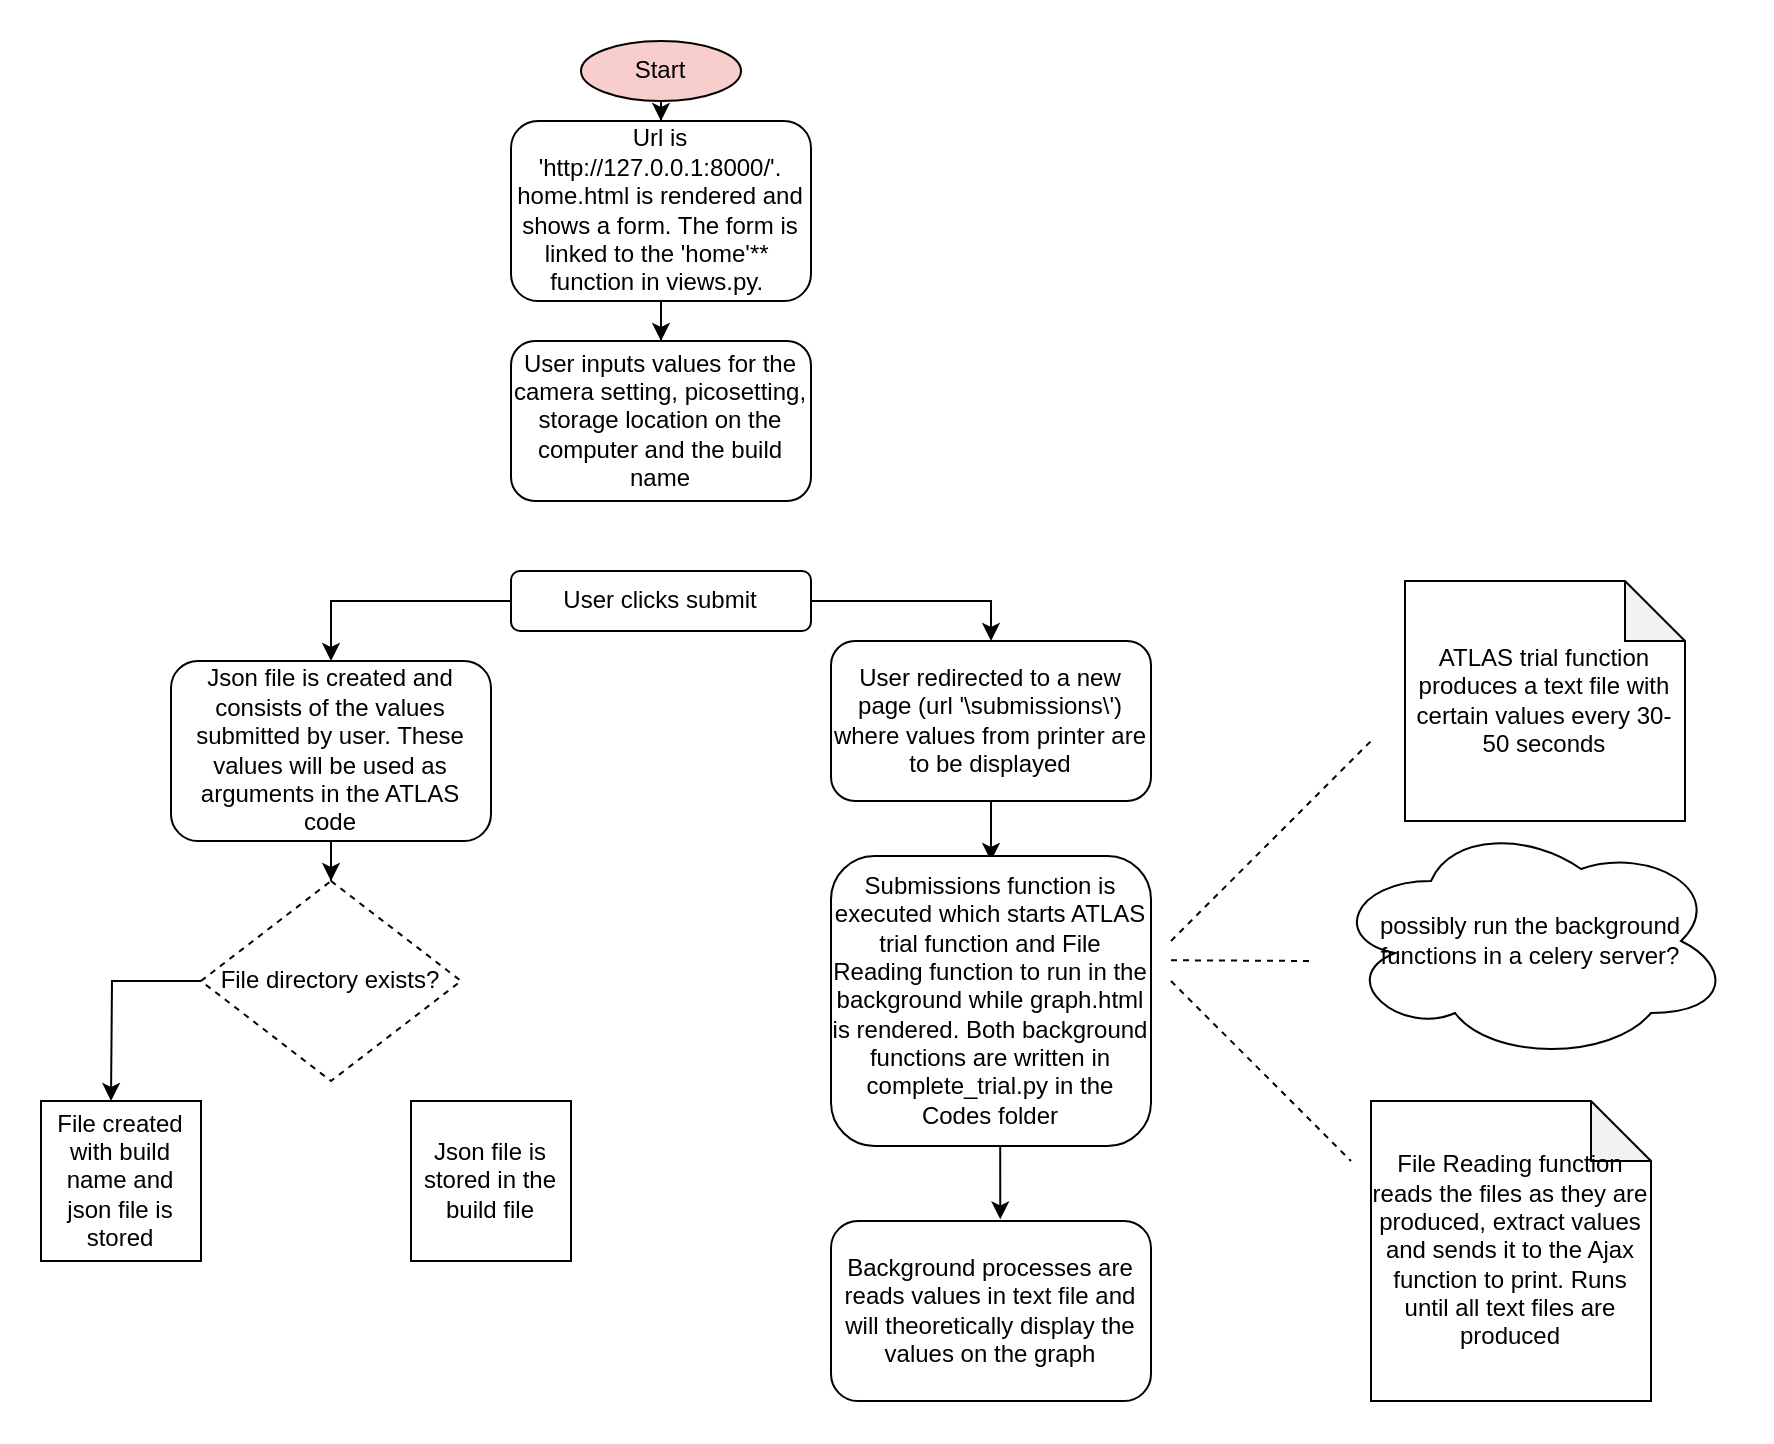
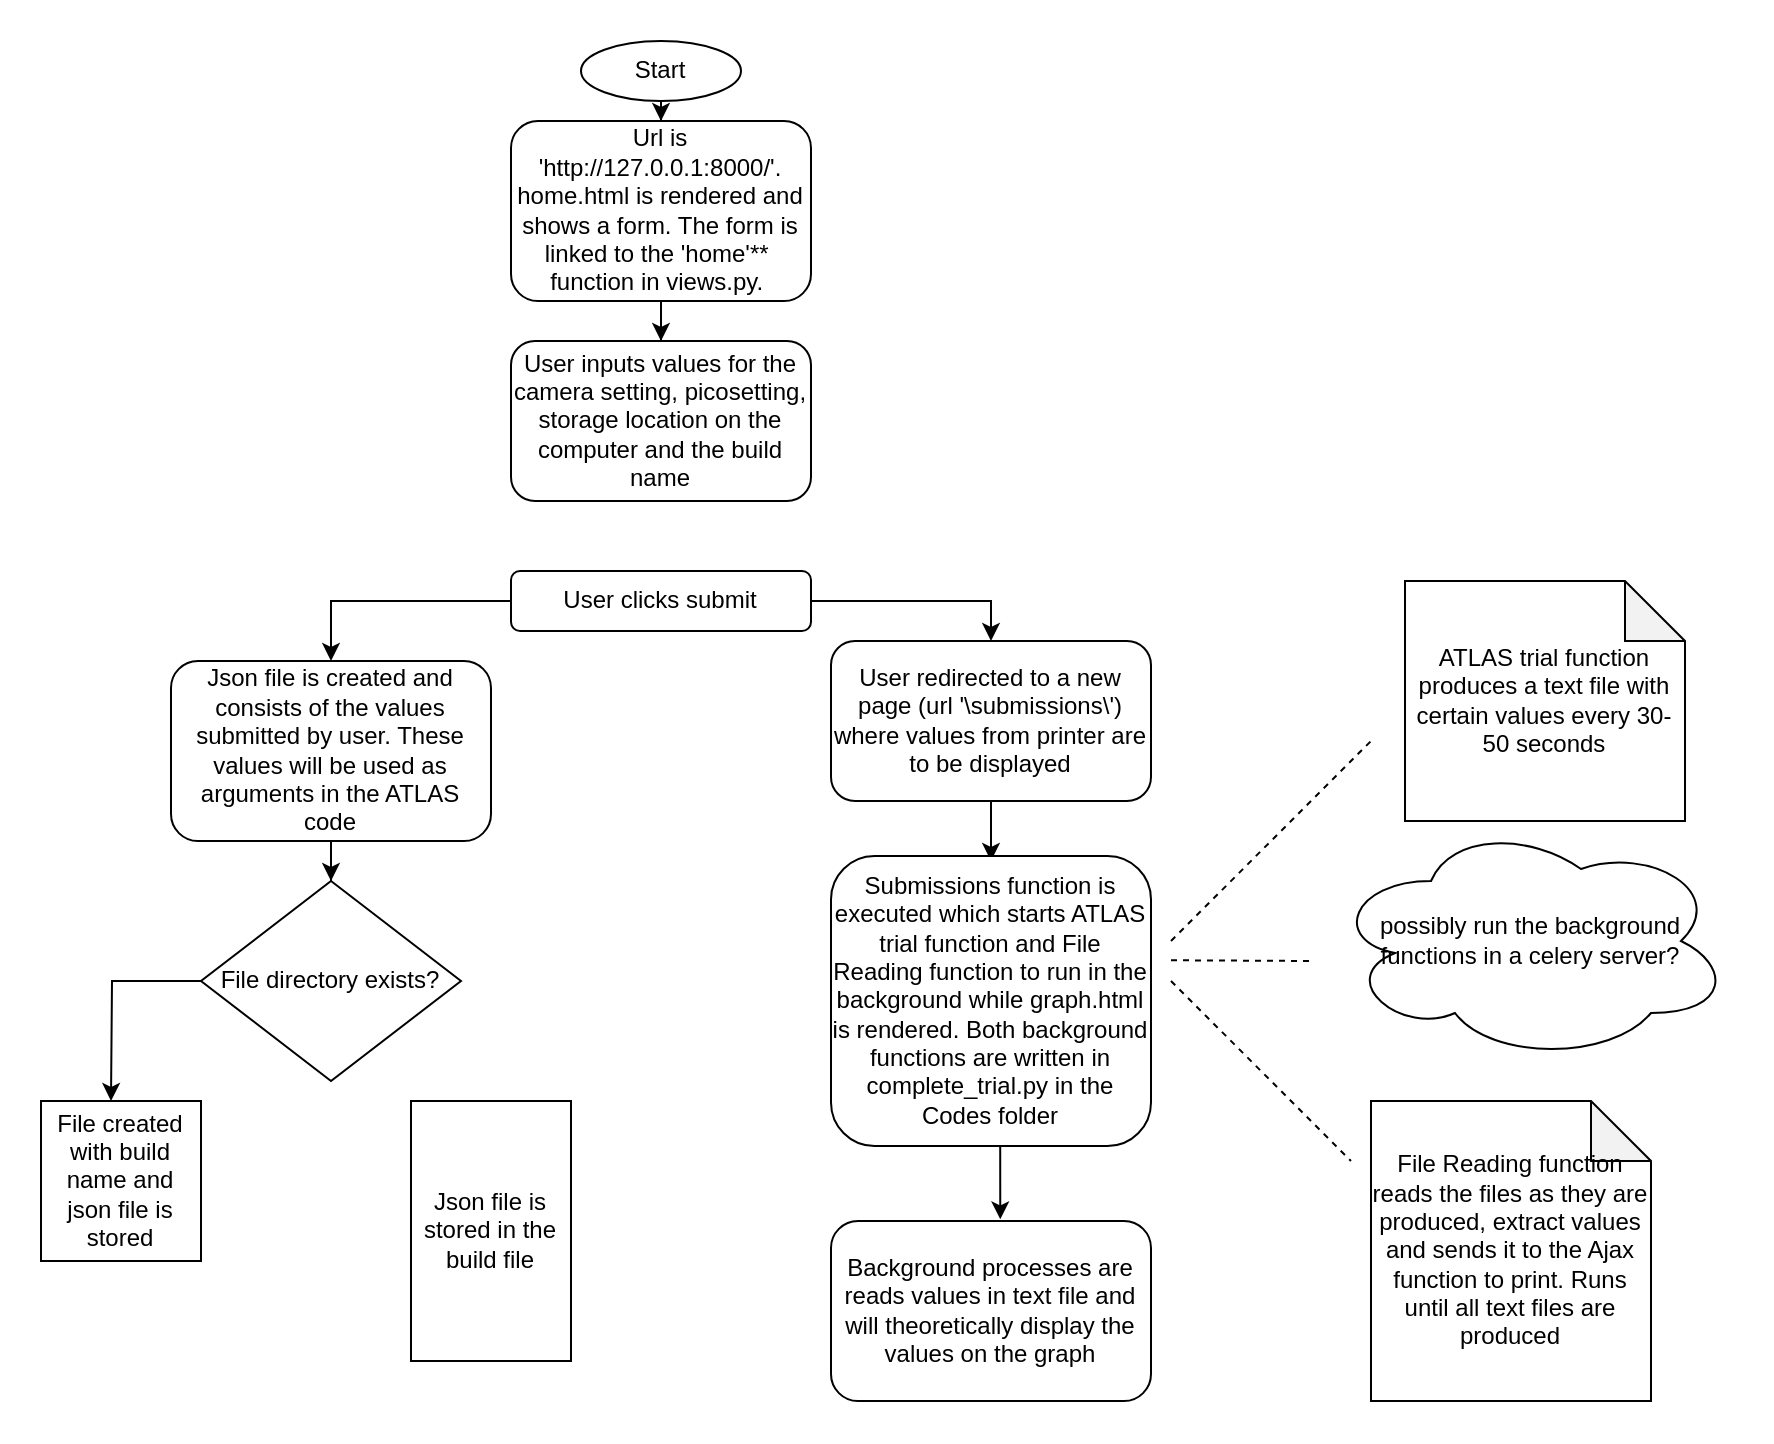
node "Start": fillcolor #f8cecc -> #ffffff
node "File directory exists?": style dashed -> solid
node "Json file is stored in the build file": size 160x160 -> 160x260
